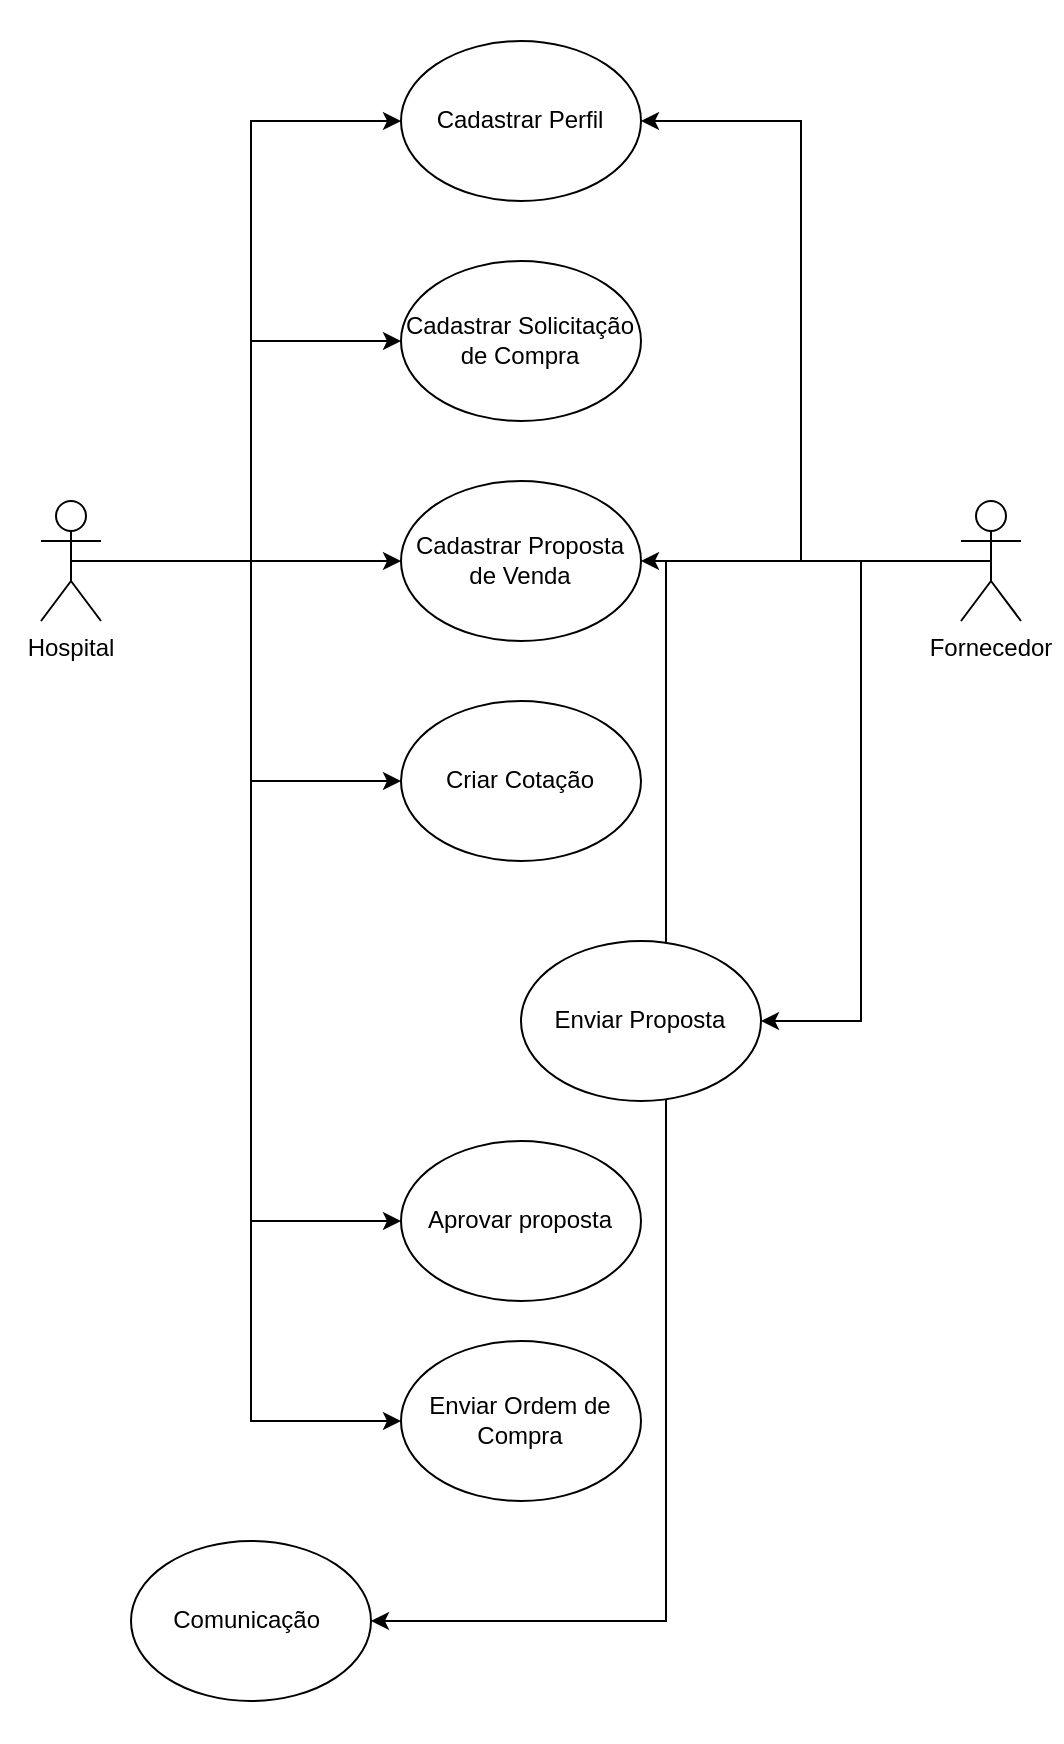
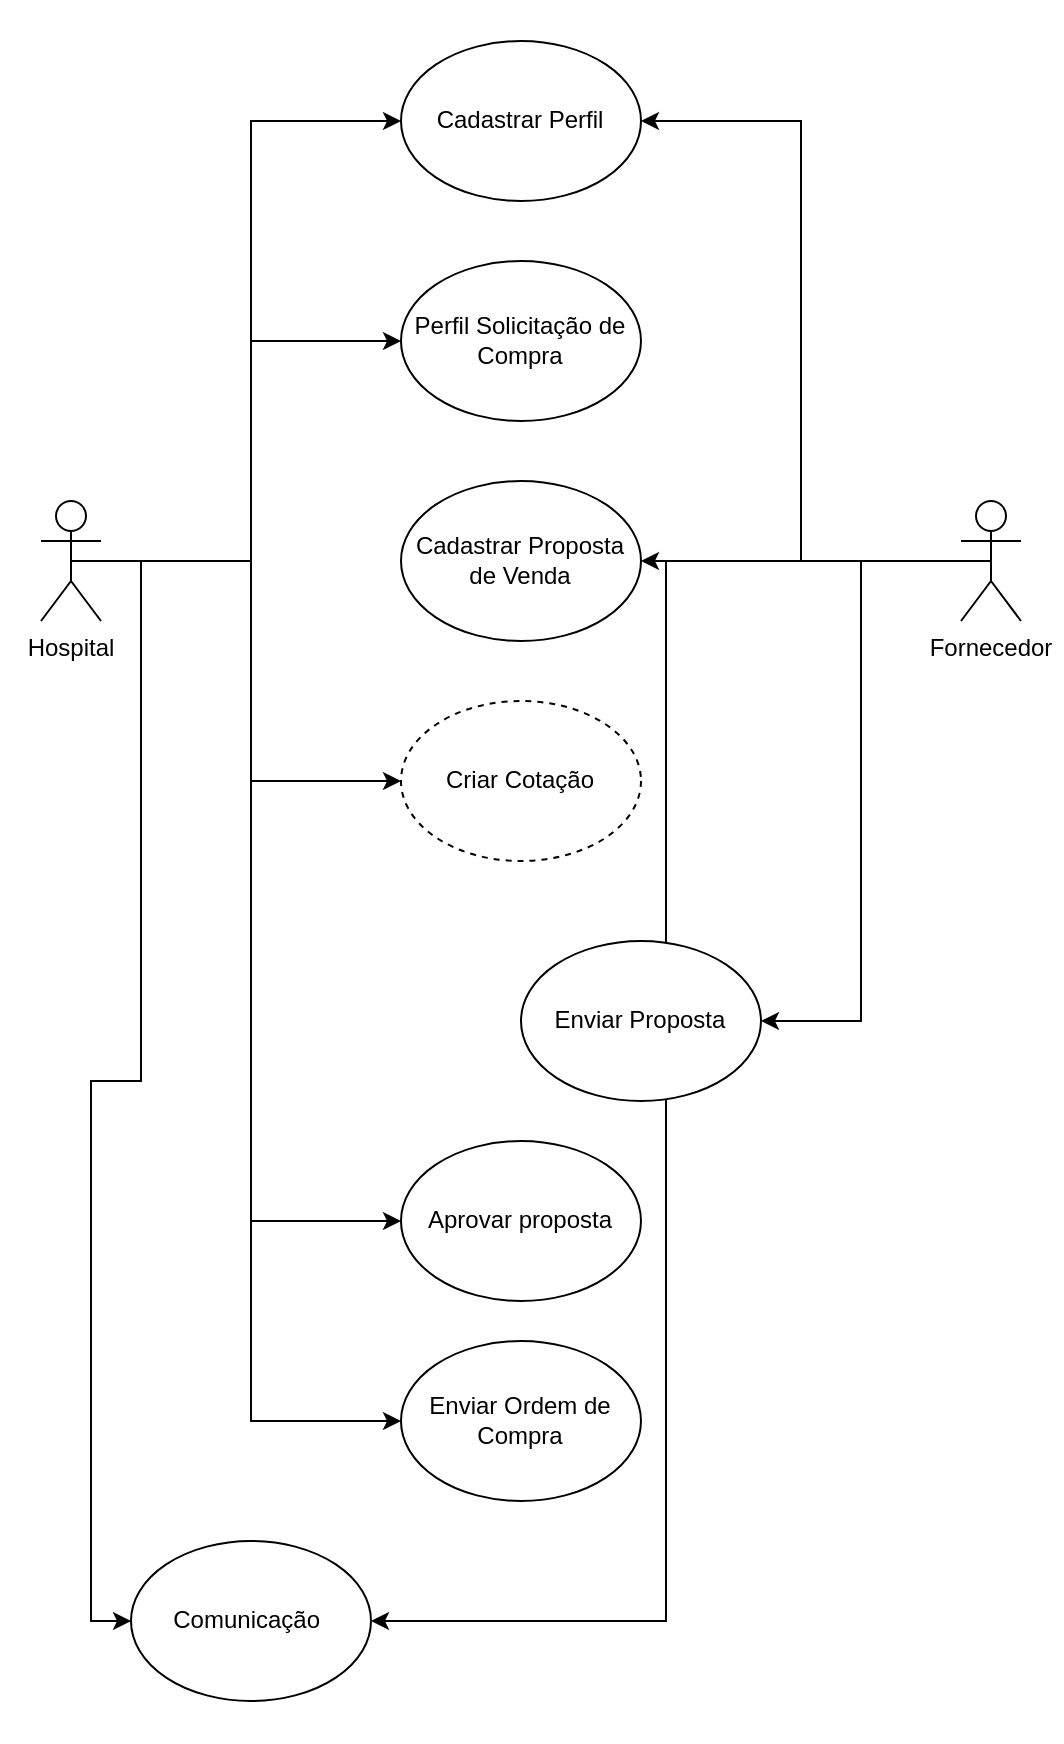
node "Cadastrar Solicitação de Compra": label "Cadastrar Solicitação de Compra" -> "Perfil Solicitação de Compra"
edge "Hospital" -> "Cadastrar Proposta de Venda": now "Hospital" -> "Comunicação"
node "Criar Cotação": style solid -> dashed
